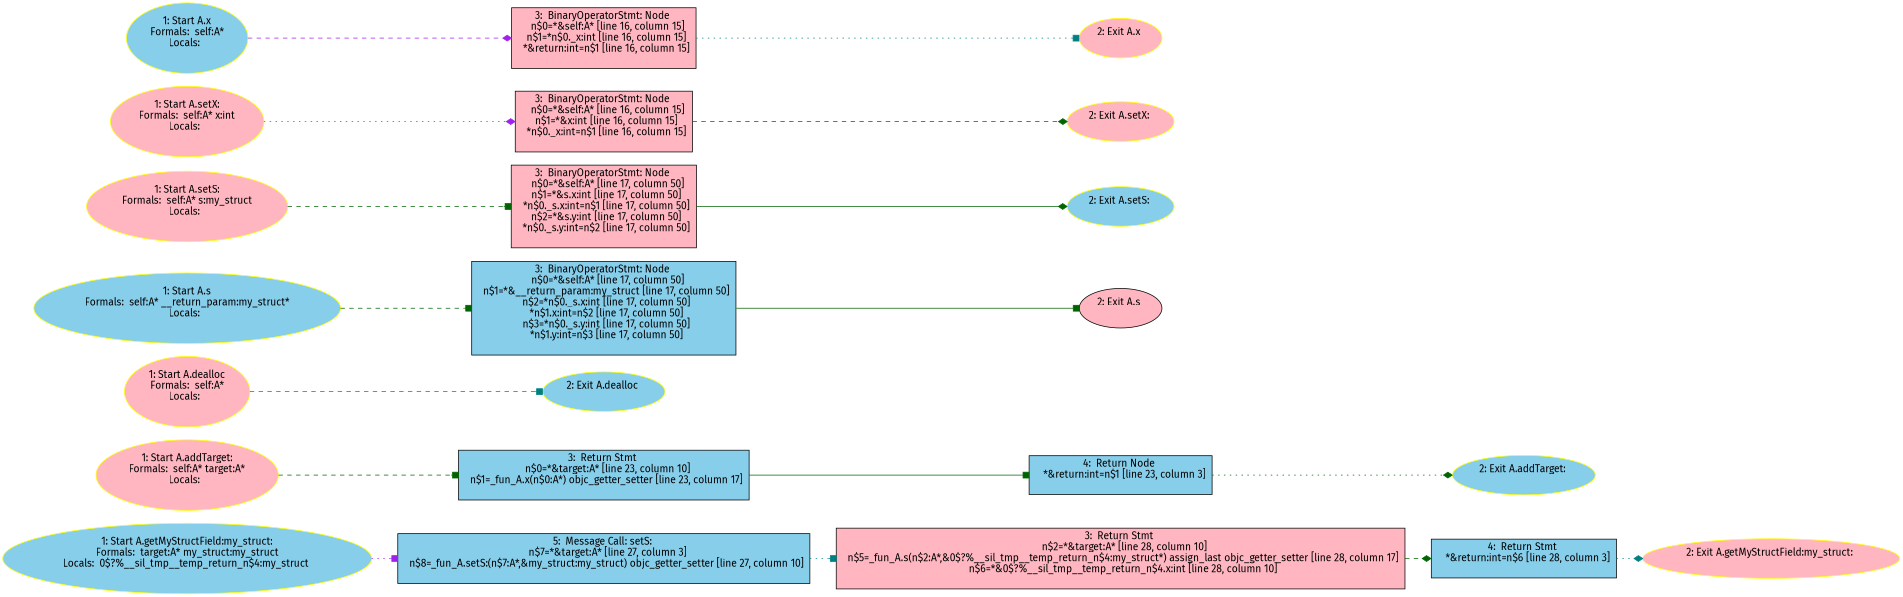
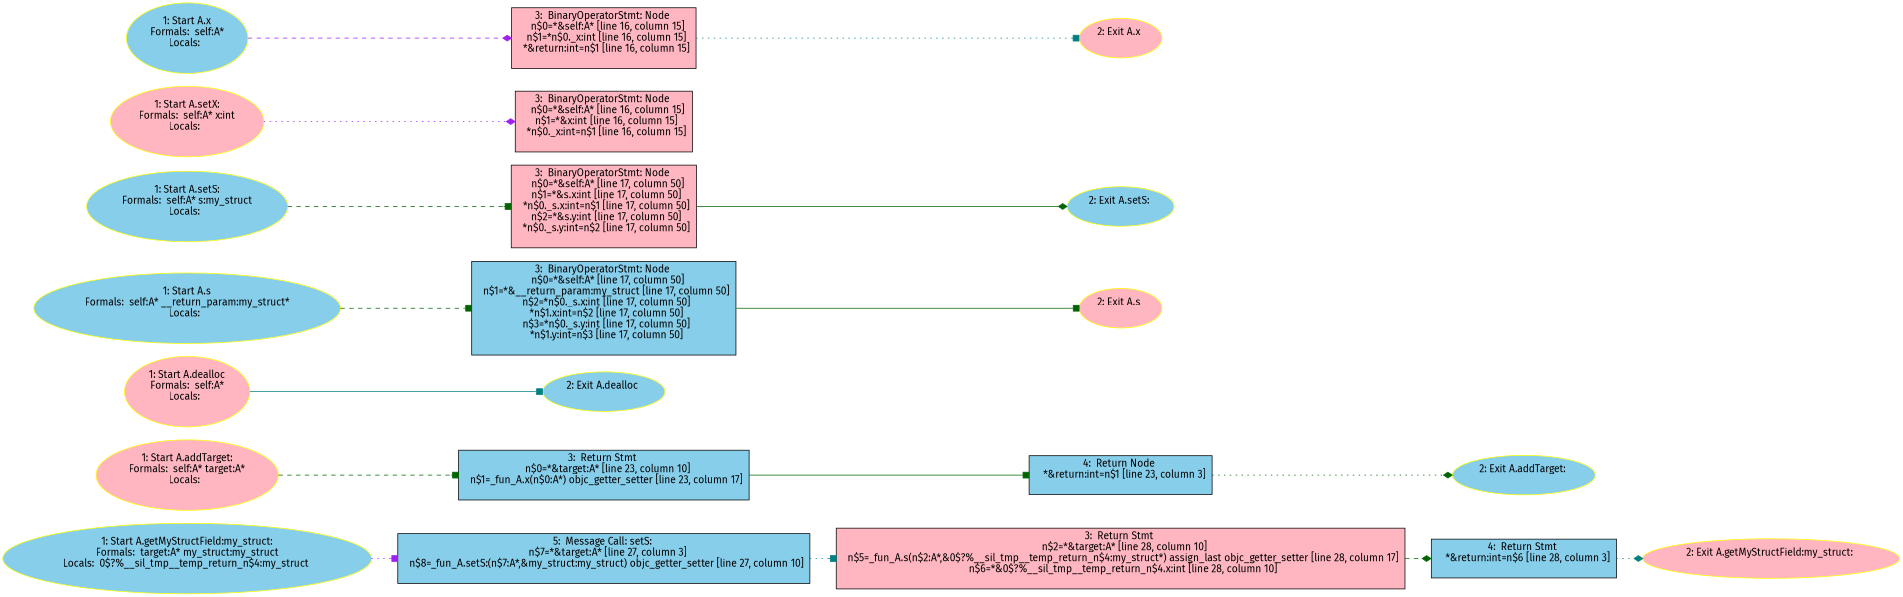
node "2: Exit A.setX:": removed
node "1: Start A.setS: Formals:  self:A* s:my_struct Locals:": fillcolor lightpink -> skyblue
node "2: Exit A.s": color black -> yellow
edge "1: Start A.dealloc Formals:  self:A* Locals:" -> "2: Exit A.dealloc": style dashed -> solid
